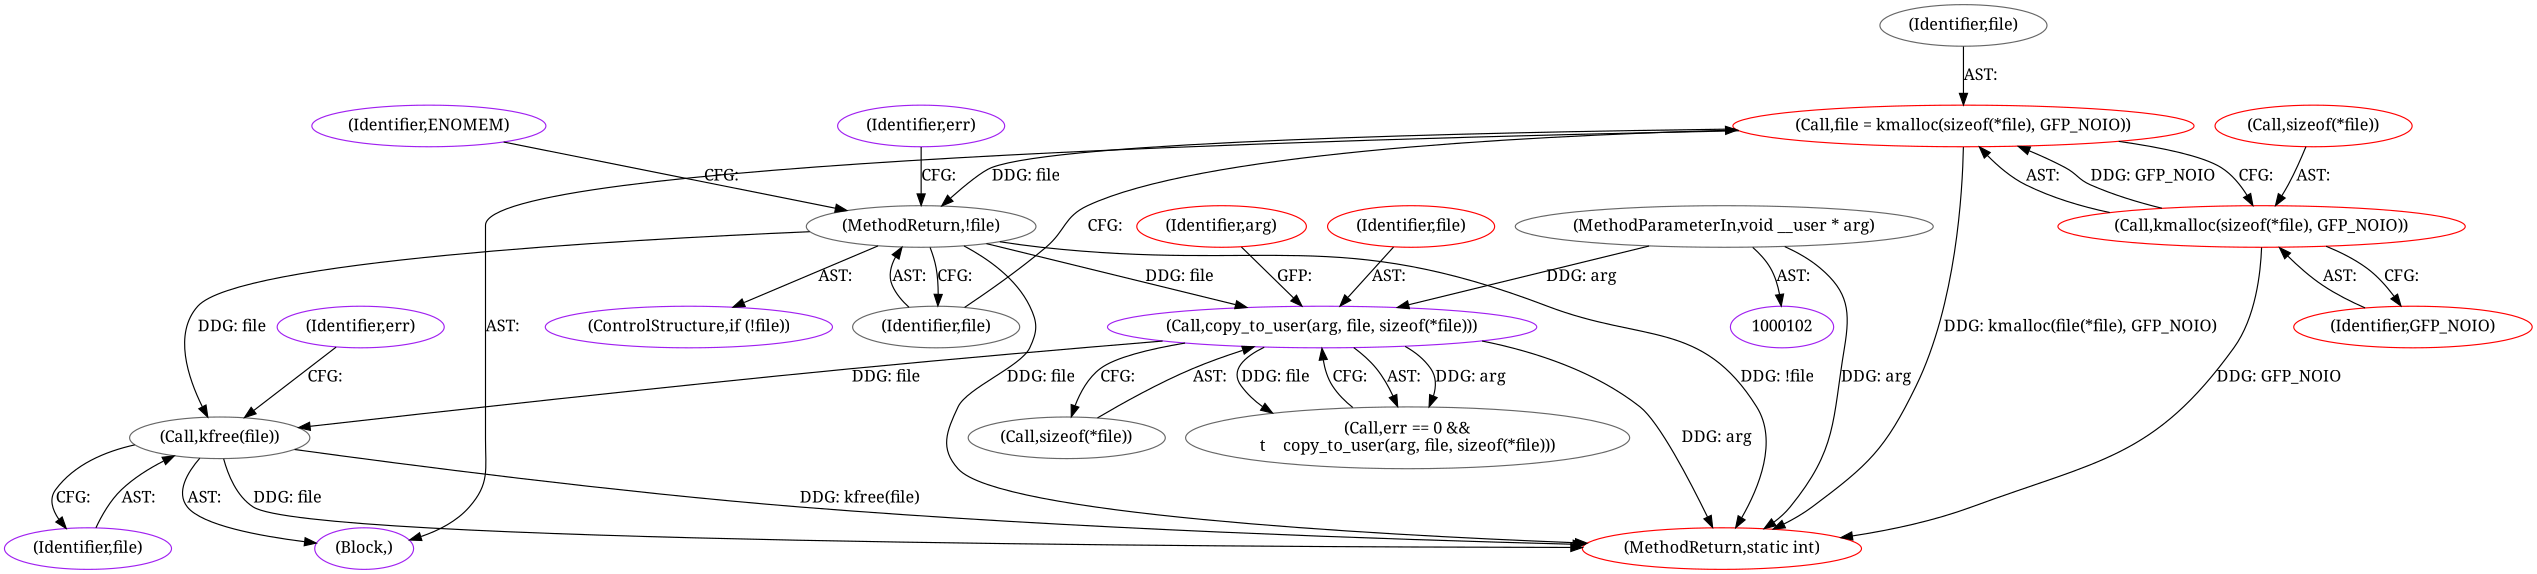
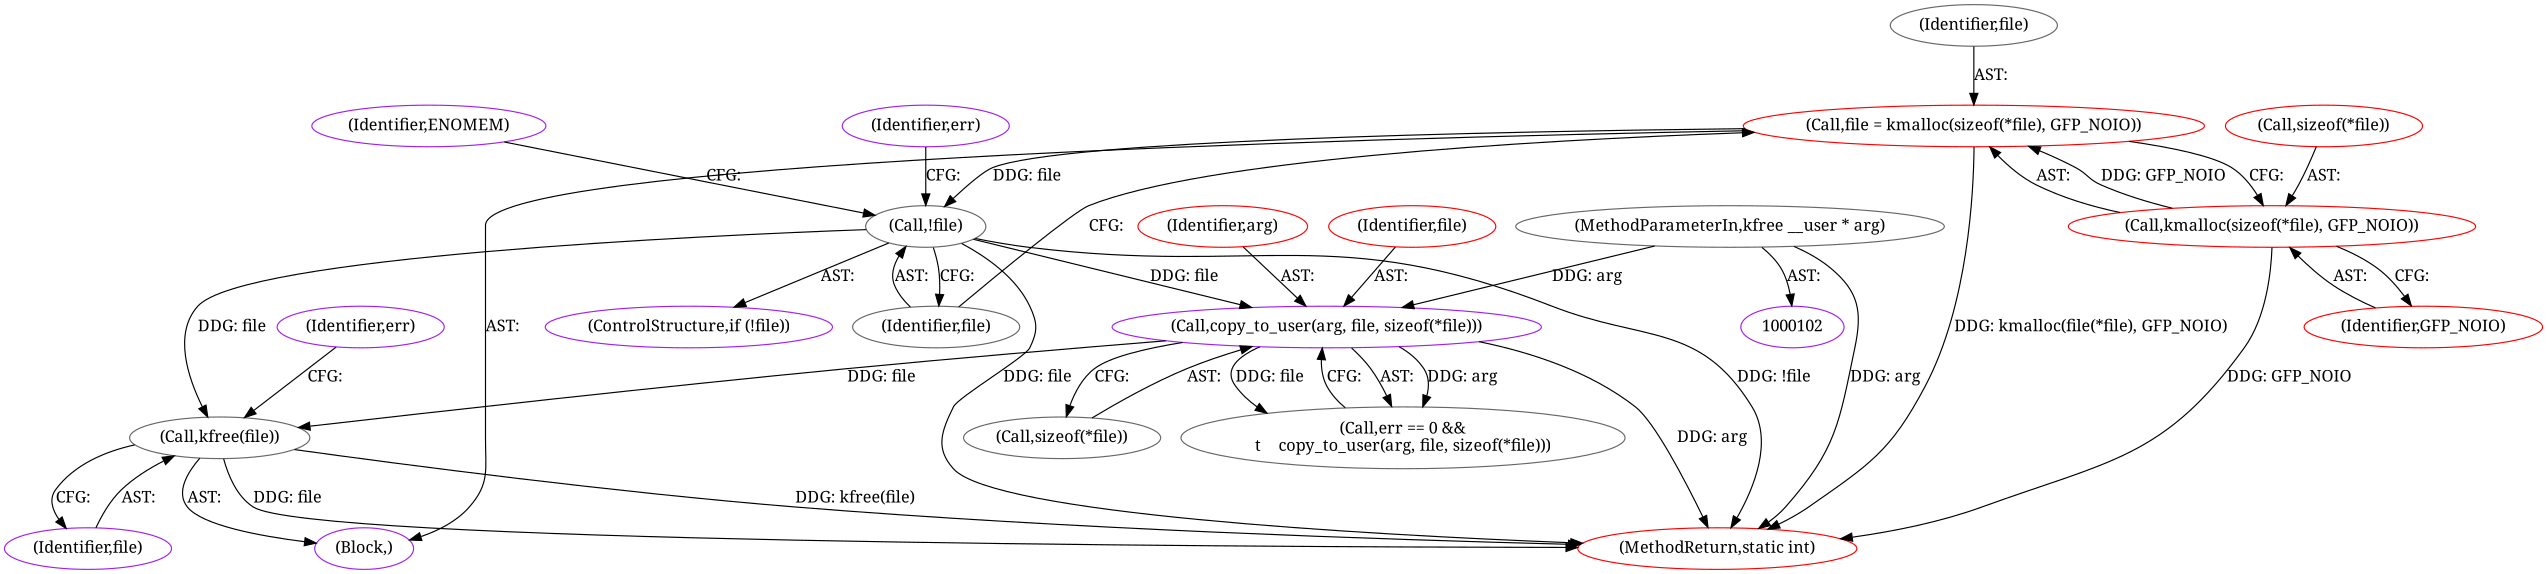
node "(MethodReturn,!file)": label "(MethodReturn,!file)" -> "(Call,!file)"
node "(MethodParameterIn,void __user * arg)": label "(MethodParameterIn,void __user * arg)" -> "(MethodParameterIn,kfree __user * arg)"
edge "(Identifier,arg)" -> "(Call,copy_to_user(arg, file, sizeof(*file)))": label "GFP: " -> "AST: "
